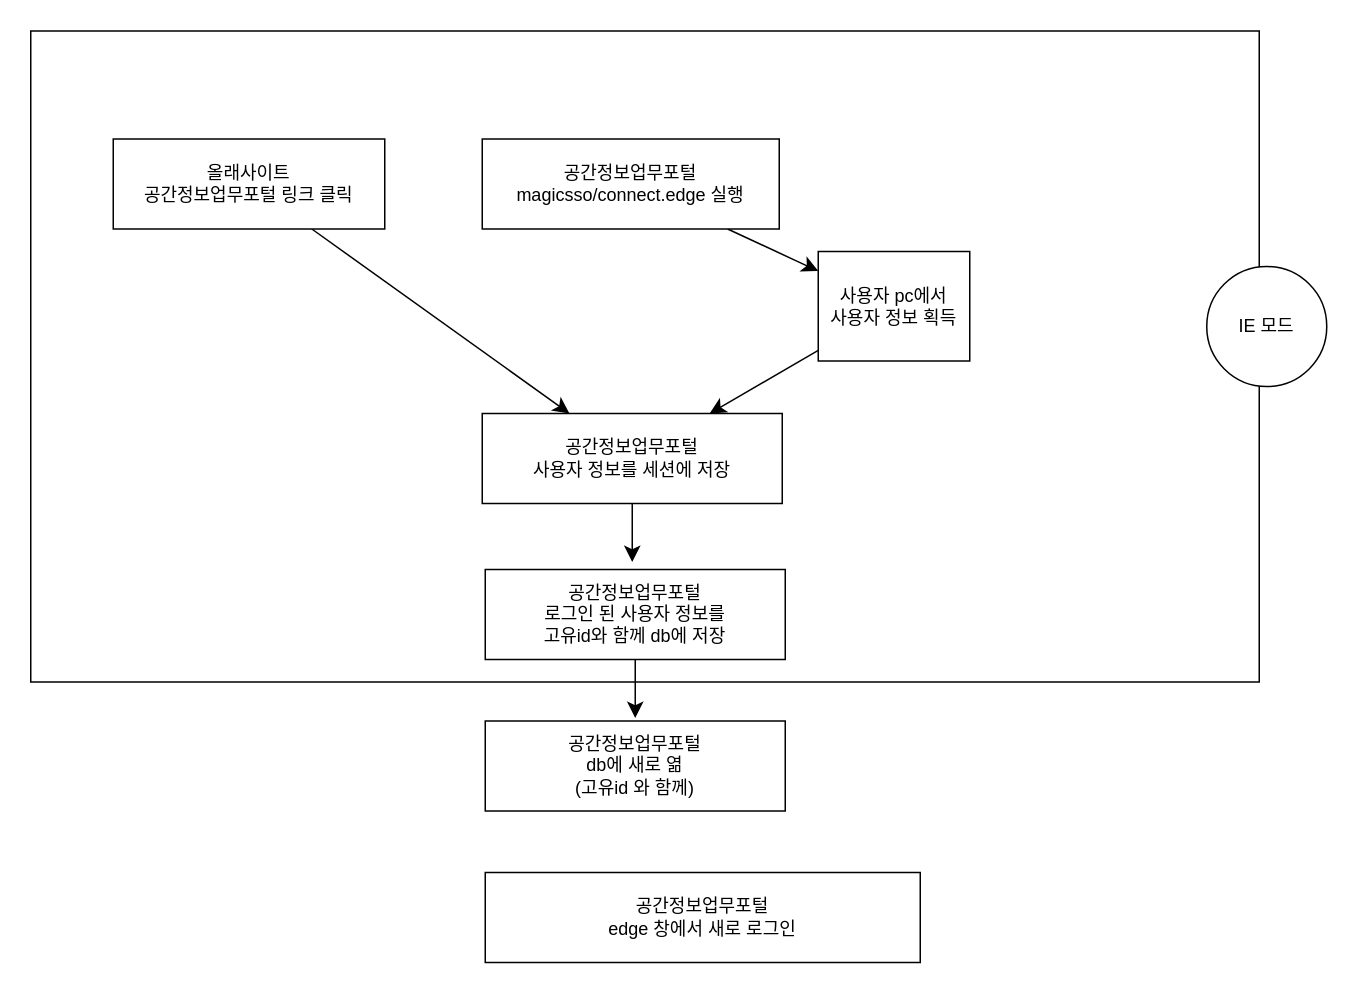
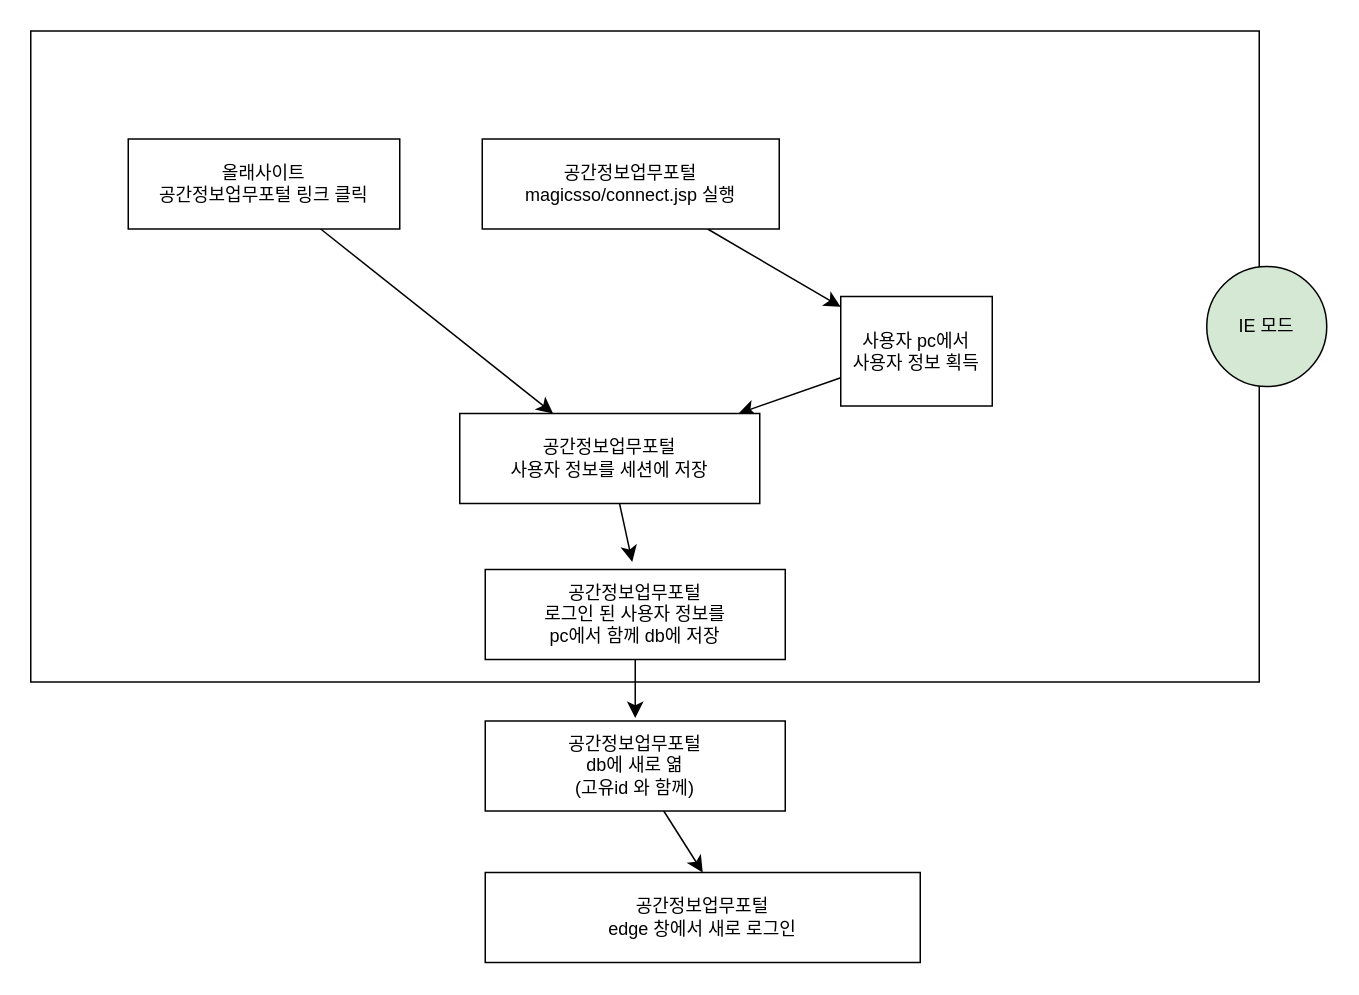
node "올래사이트 공간정보업무포털 링크 클릭": moved (249, 184) -> (264, 184)
node "공간정보업무포털 magicsso/connect.edge 실행": label "공간정보업무포털 magicsso/connect.edge 실행" -> "공간정보업무포털 magicsso/connect.jsp 실행"
node "사용자 pc에서 사용자 정보 획득": moved (894, 306) -> (917, 351)
node "IE 모드": fillcolor #ffffff -> #d5e8d4
node "공간정보업무포털 사용자 정보를 세션에 저장": moved (632, 458) -> (610, 458)
node "공간정보업무포털 로그인 된 사용자 정보를 고유id와 함께 db에 저장": label "공간정보업무포털 로그인 된 사용자 정보를 고유id와 함께 db에 저장" -> "공간정보업무포털 로그인 된 사용자 정보를 pc에서 함께 db에 저장"
edge "공간정보업무포털 db에 새로 엶 (고유id 와 함께)" -> "공간정보업무포털 edge 창에서 새로 로그인": added
